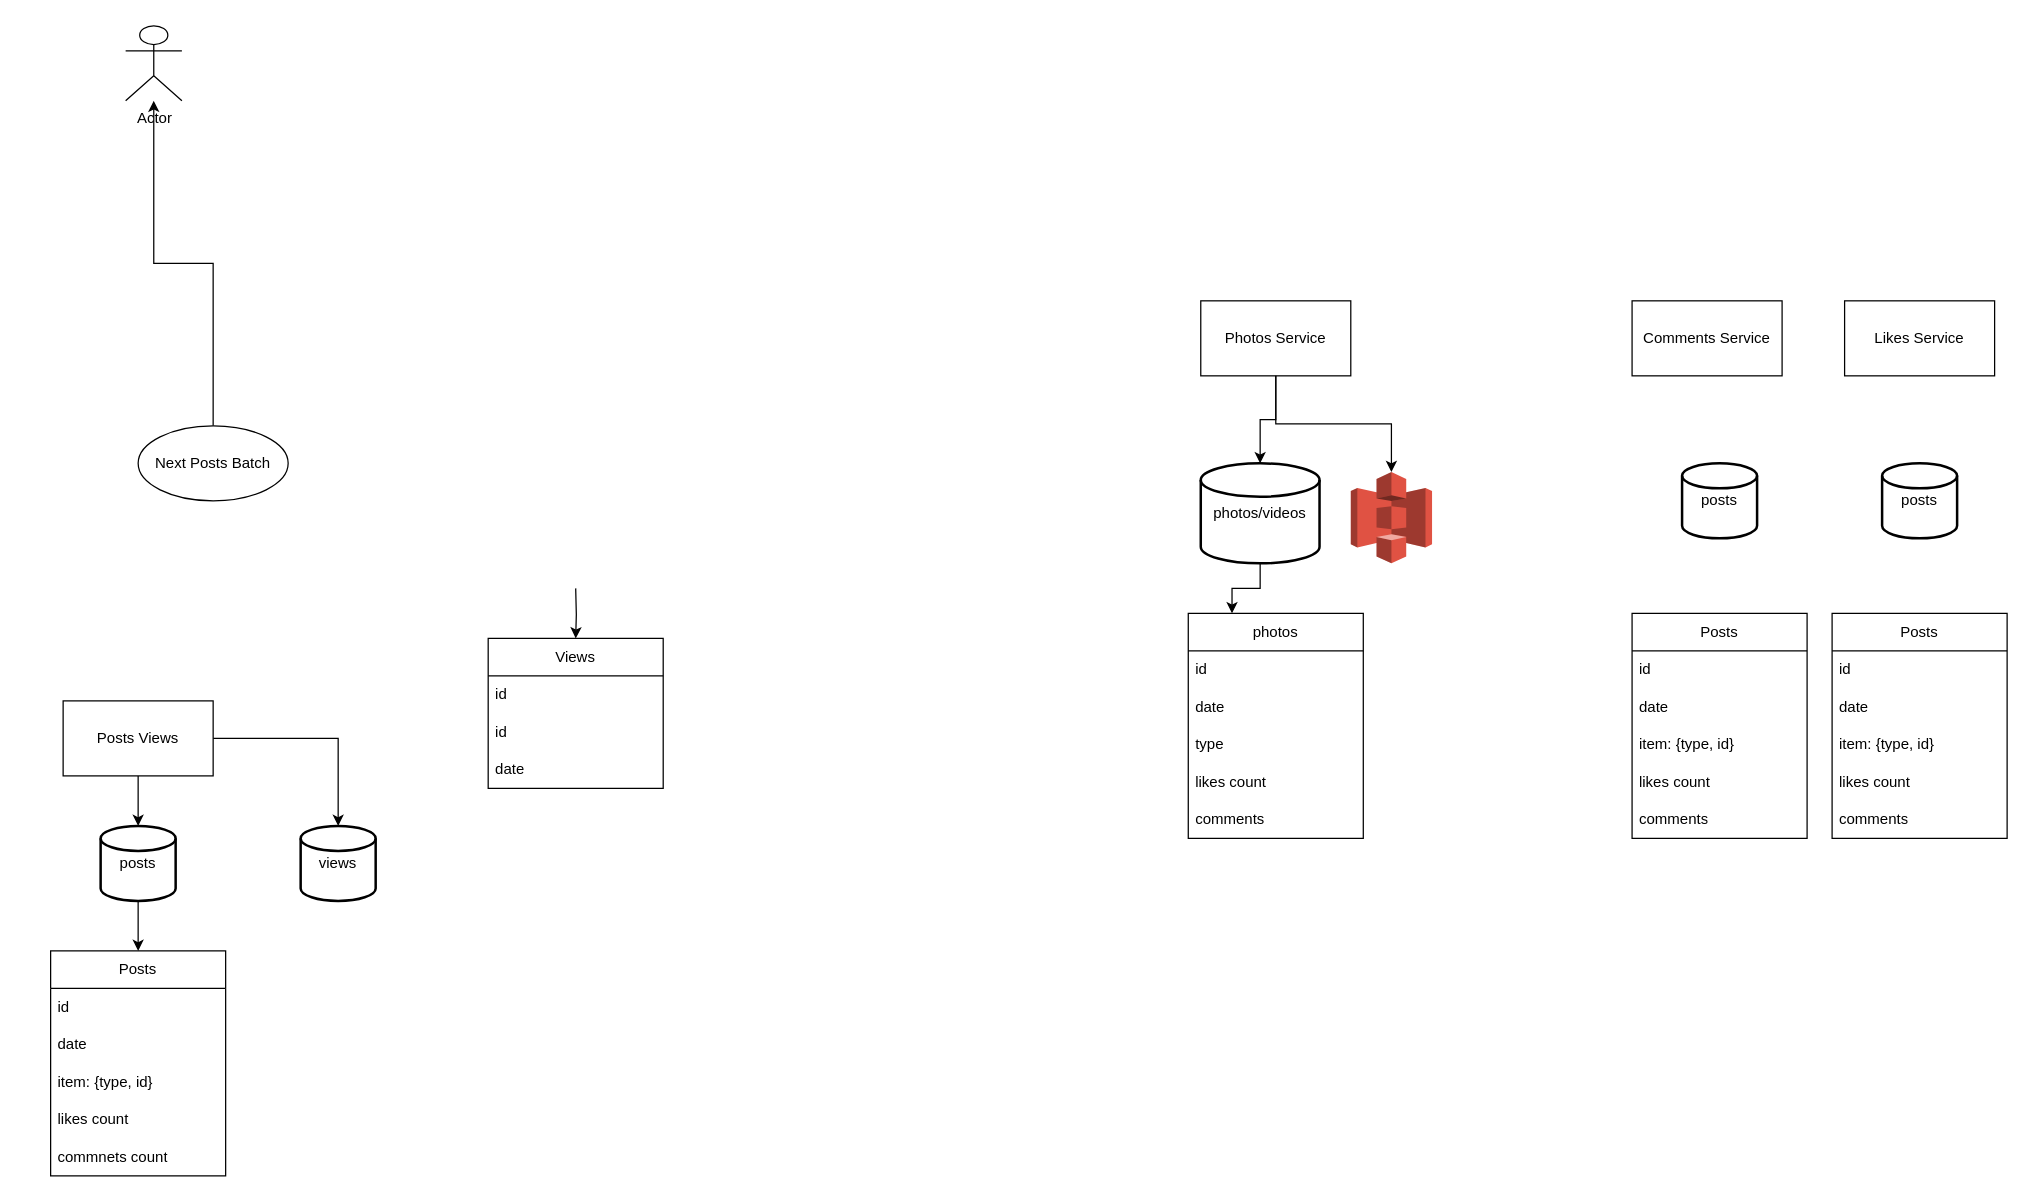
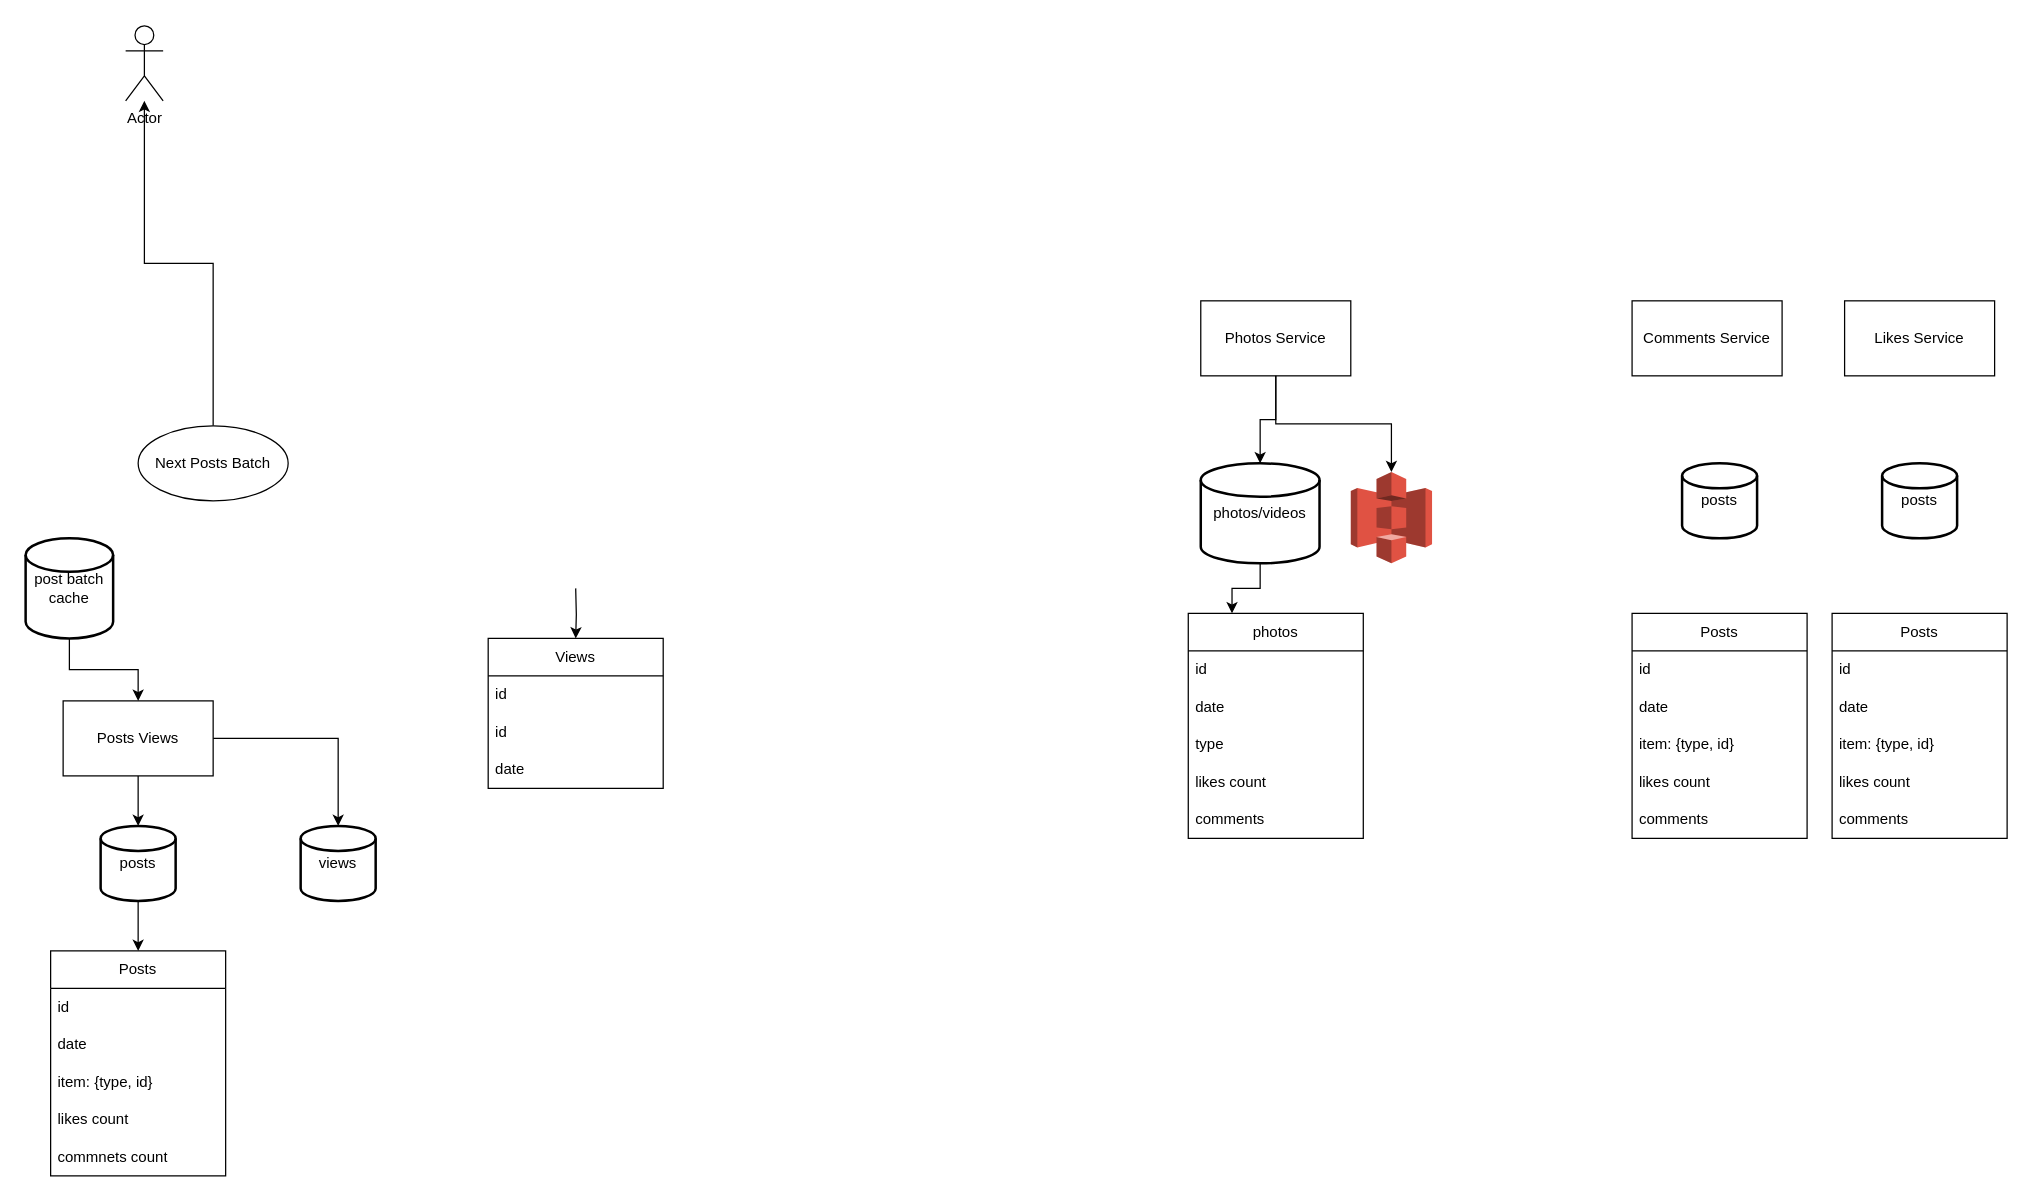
node "Actor": size 56x75 -> 38x75
node "post batch cache": added
edge "post batch cache" -> "Posts Views": added
